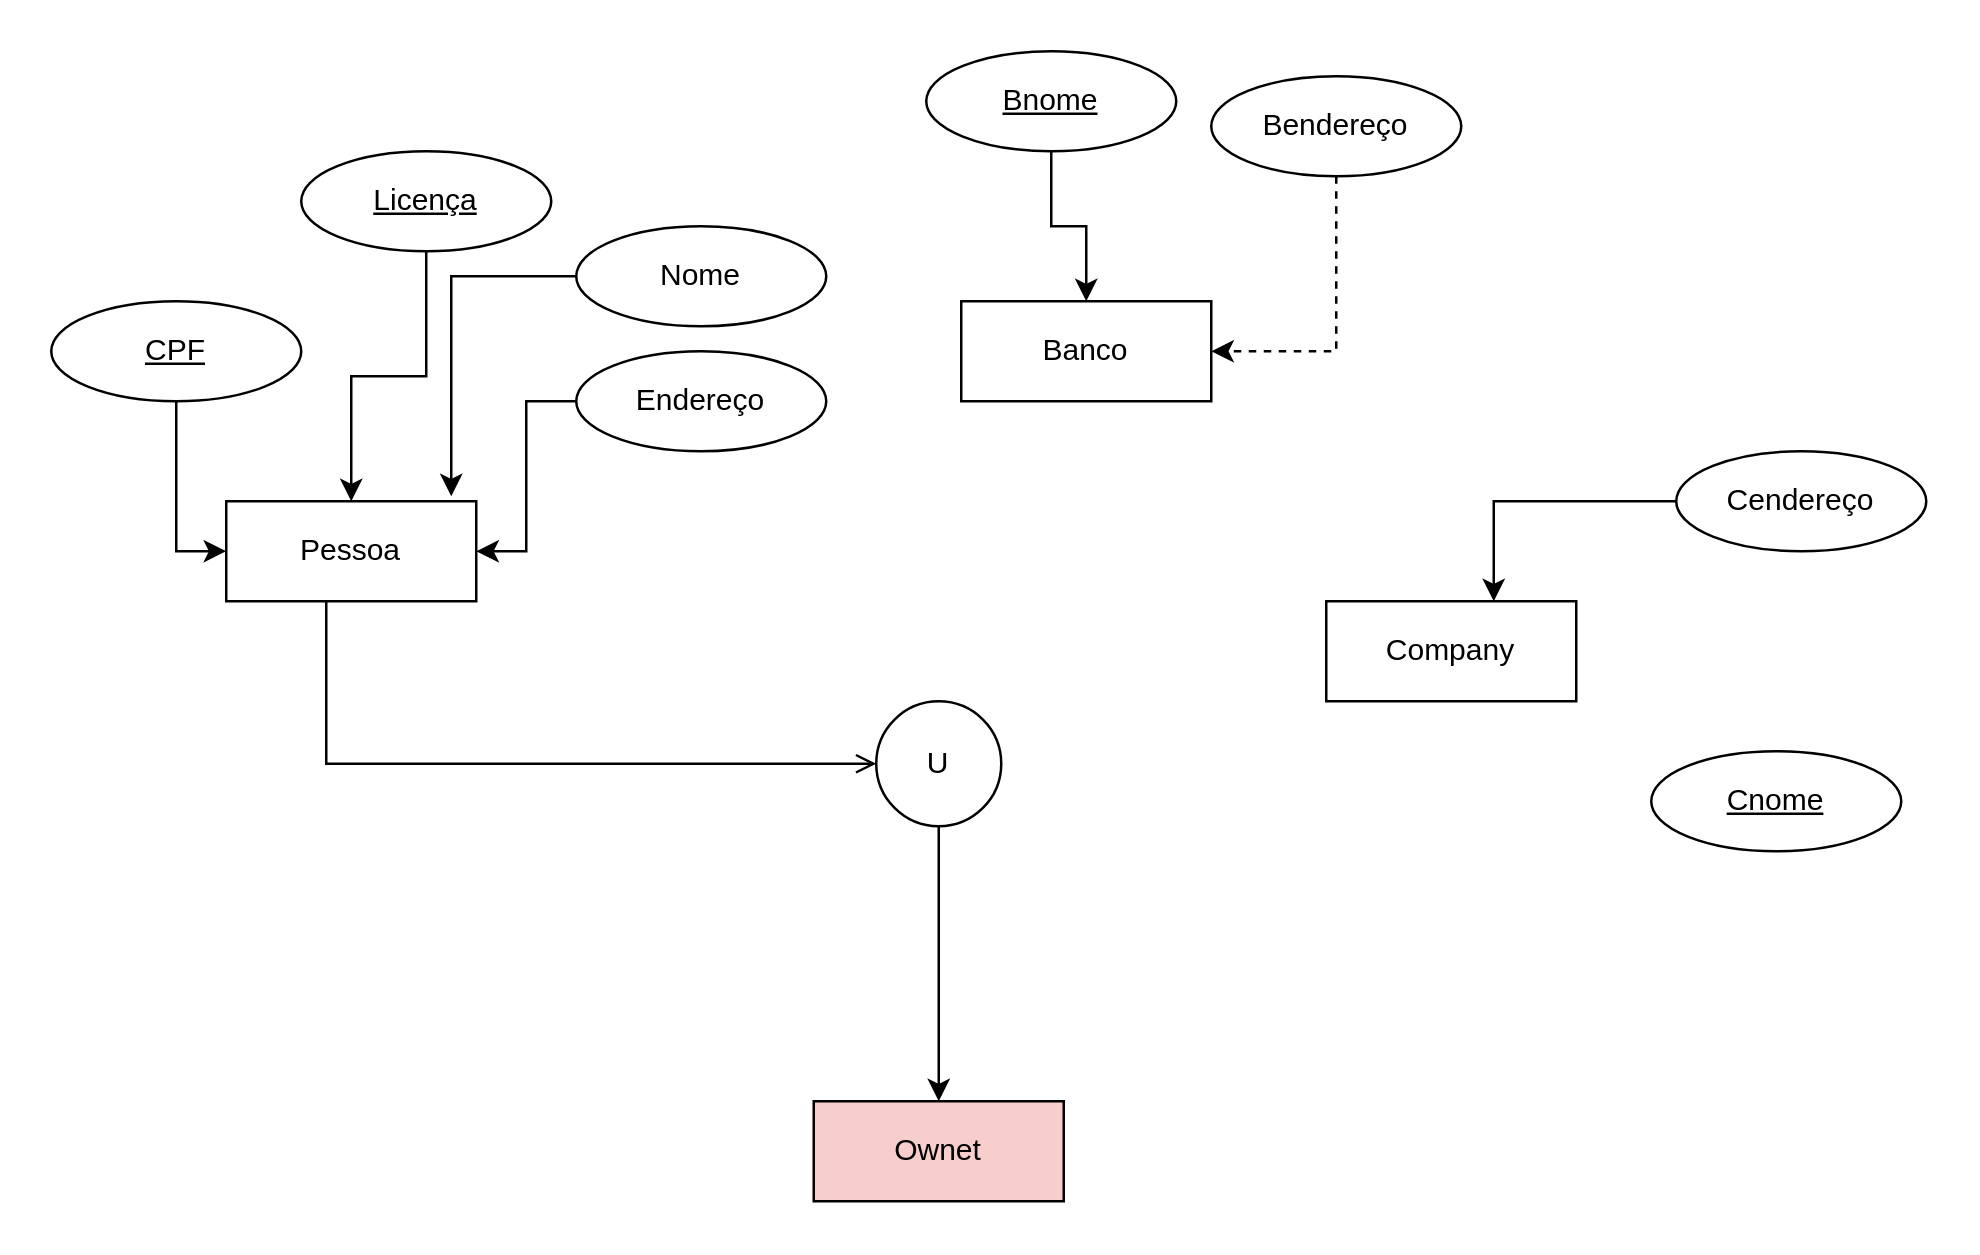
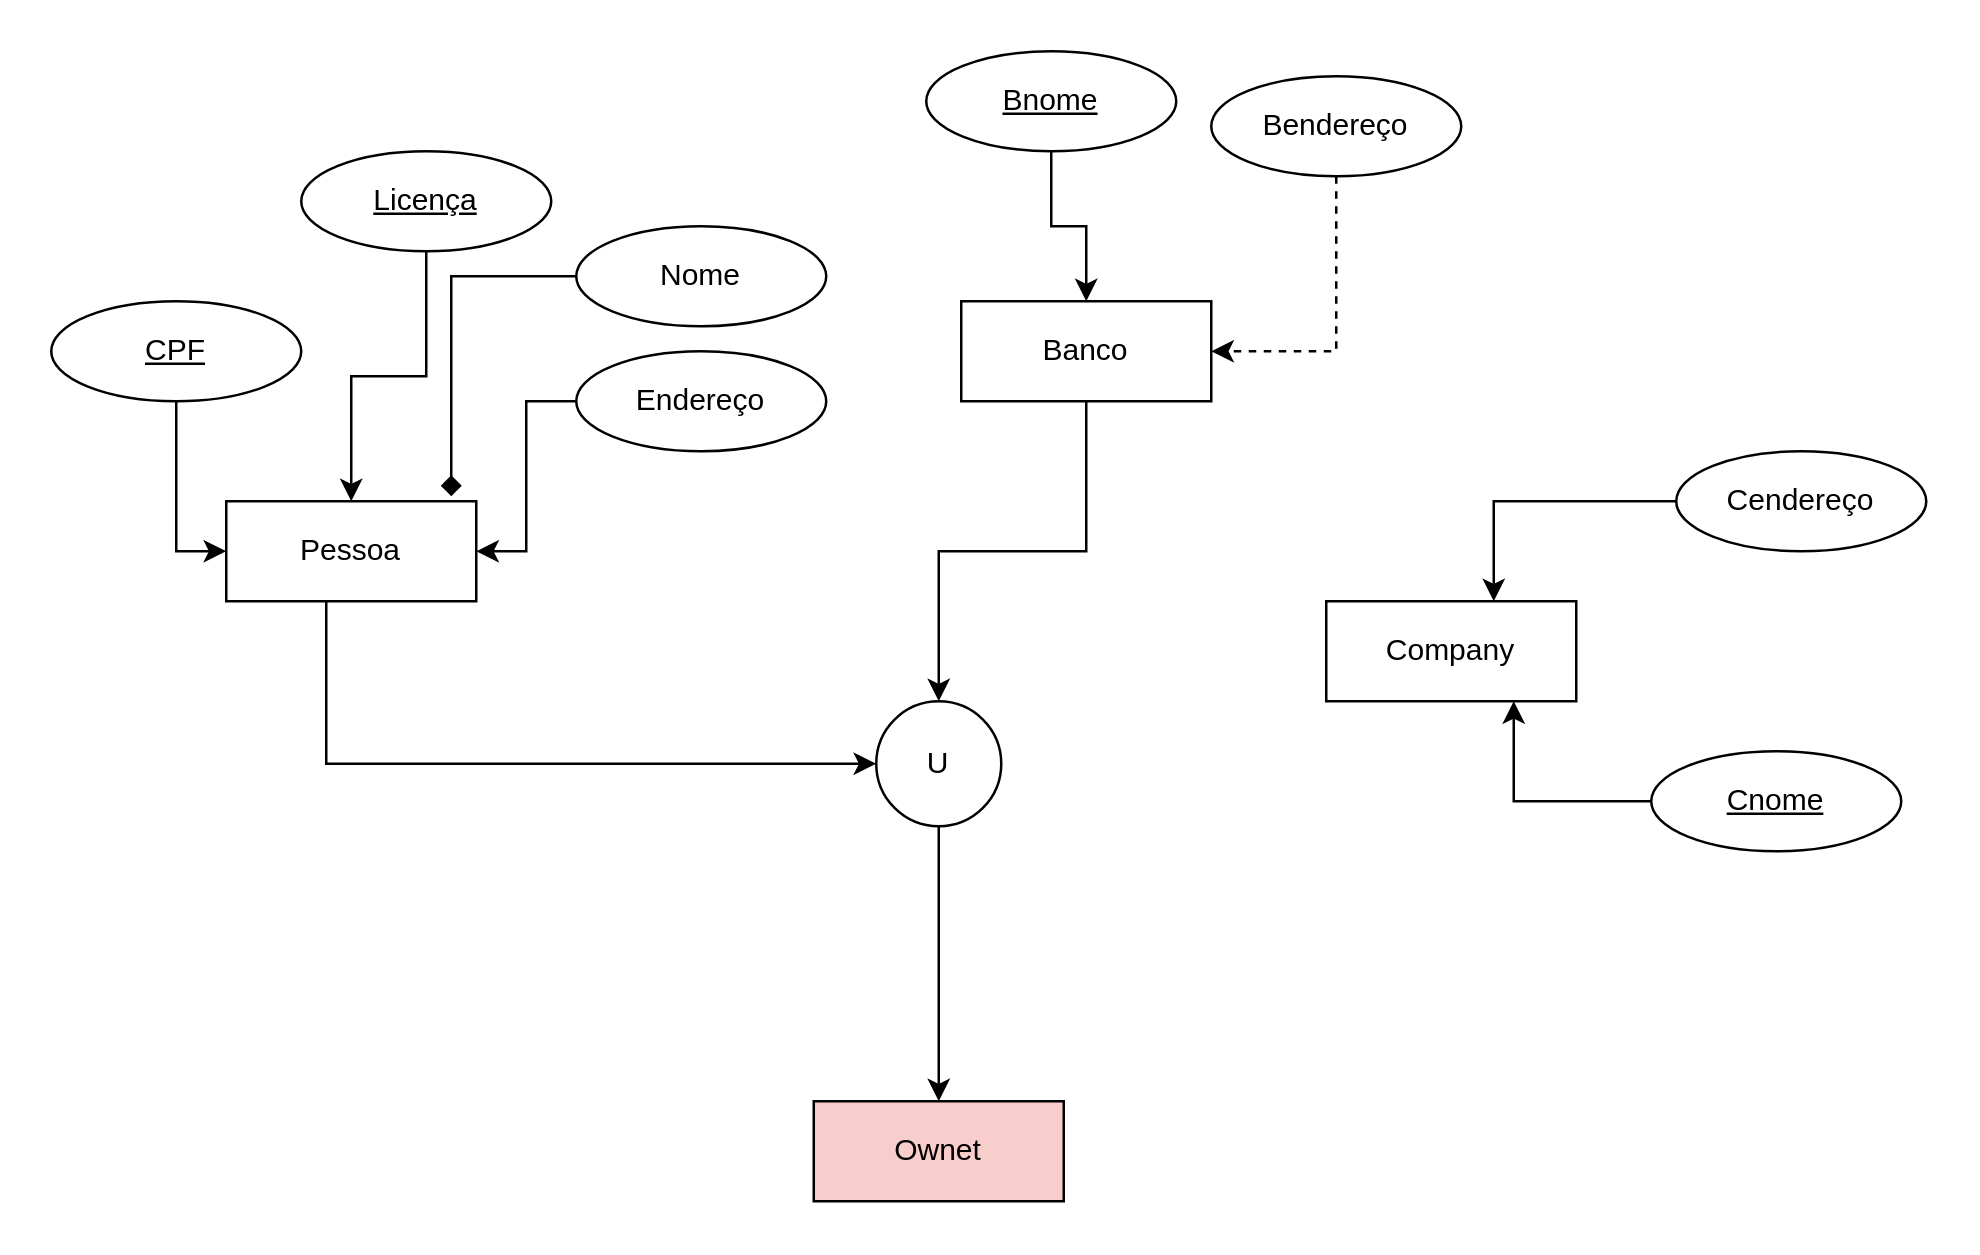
edge "Nome" -> "Pessoa": arrowhead classic -> diamond
edge "Banco" -> "U": added
edge "Pessoa" -> "U": arrowhead open -> classic
edge "Cnome" -> "Company": added
